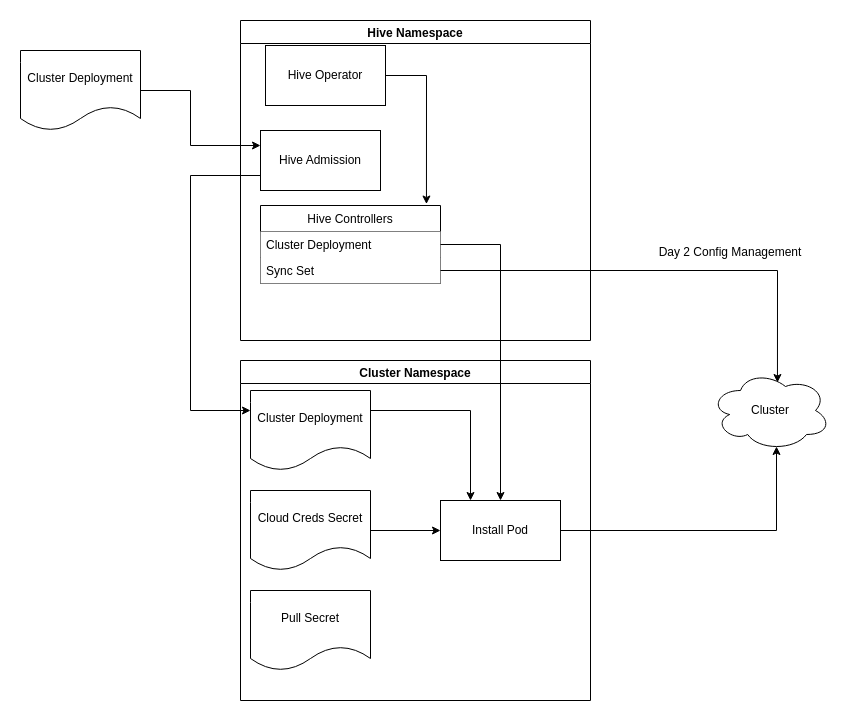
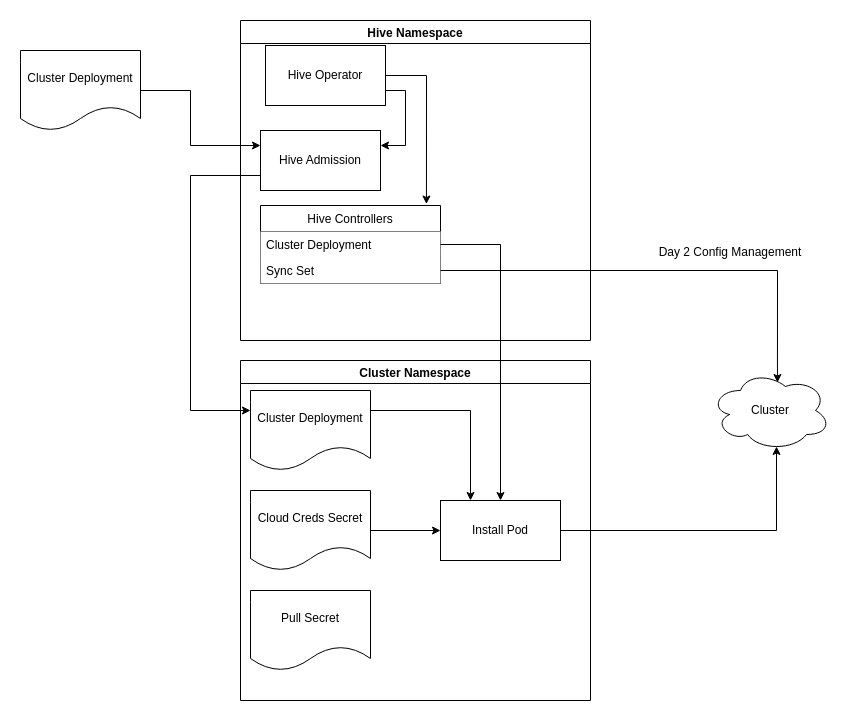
edge "Hive Operator" -> "Hive Admission": added
